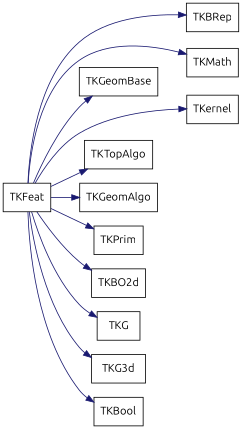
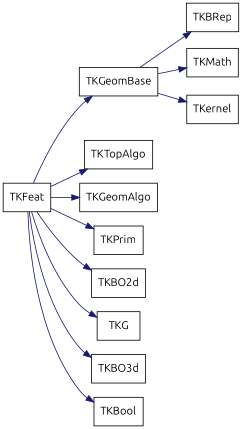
edge "TKFeat" -> "TKBRep": now "TKGeomBase" -> "TKBRep"
edge "TKFeat" -> "TKMath": now "TKGeomBase" -> "TKMath"
edge "TKFeat" -> "TKernel": now "TKGeomBase" -> "TKernel"
node "TKG3d": label "TKG3d" -> "TKBO3d"
